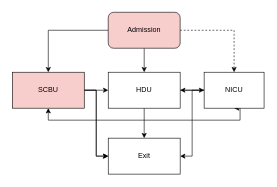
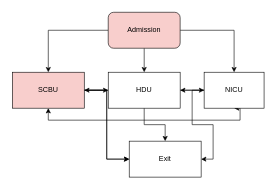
edge "Admission" -> "NICU": style dashed -> solid
edge "HDU" -> "SCBU": added
node "Exit": moved (144, 156) -> (165, 159)
